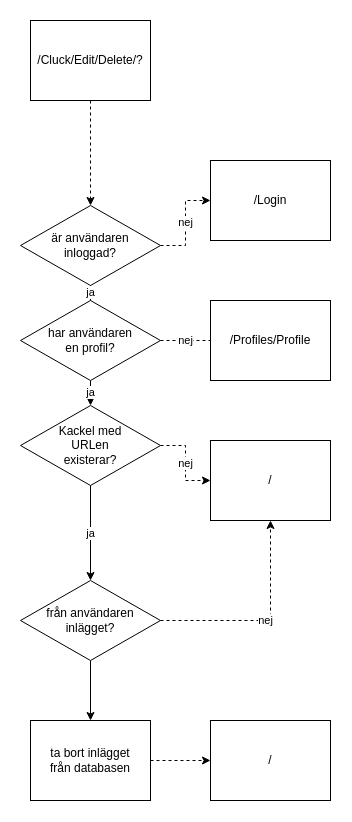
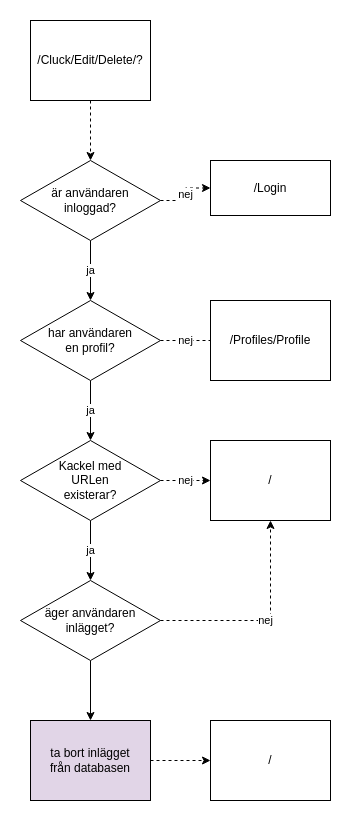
node "/Login": size 120x80 -> 120x55
node "är användaren inloggad?": moved (91, 246) -> (91, 201)
node "Kackel med URLen existerar?": moved (91, 446) -> (91, 481)
node "från användaren inlägget?": label "från användaren inlägget?" -> "äger användaren inlägget?"
node "ta bort inlägget från databasen": fillcolor #ffffff -> #e1d5e7
